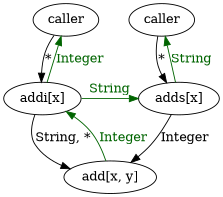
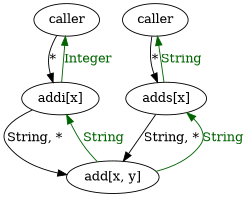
edge "addi[x]" -> "adds[x]": now "add[x, y]" -> "adds[x]"
edge "add[x, y]" -> "addi[x]": label "Integer" -> "String"
edge "adds[x]" -> "add[x, y]": label "Integer" -> "String, *"
